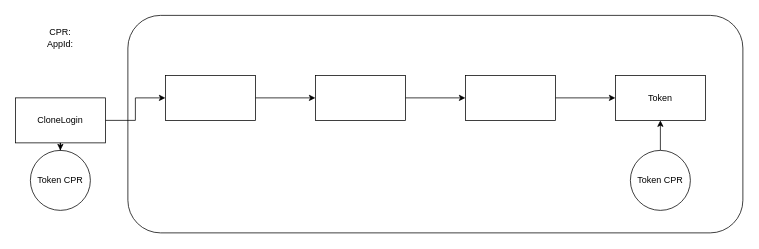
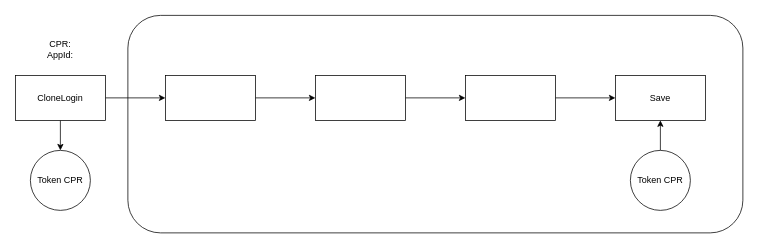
node "CPR: AppId:": moved (60, 38) -> (60, 49)
node "Token": label "Token" -> "Save"
node "CloneLogin": moved (60, 120) -> (60, 98)
